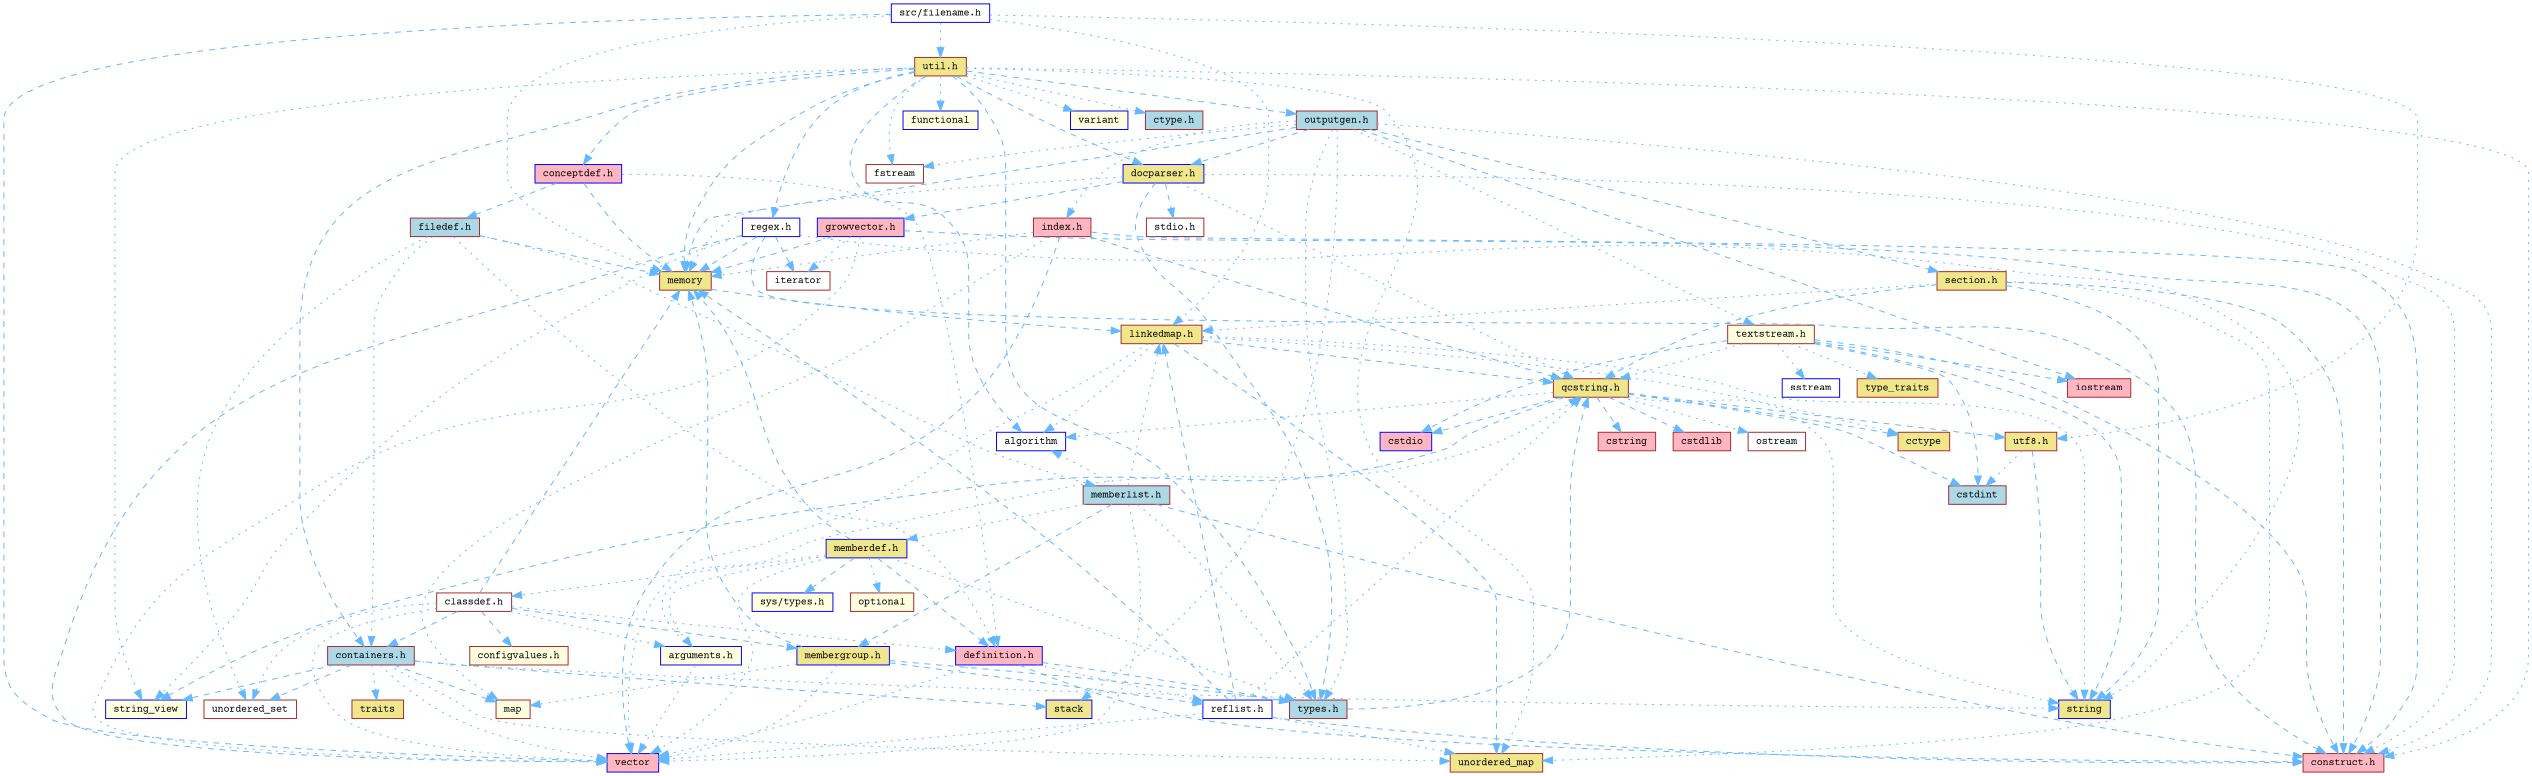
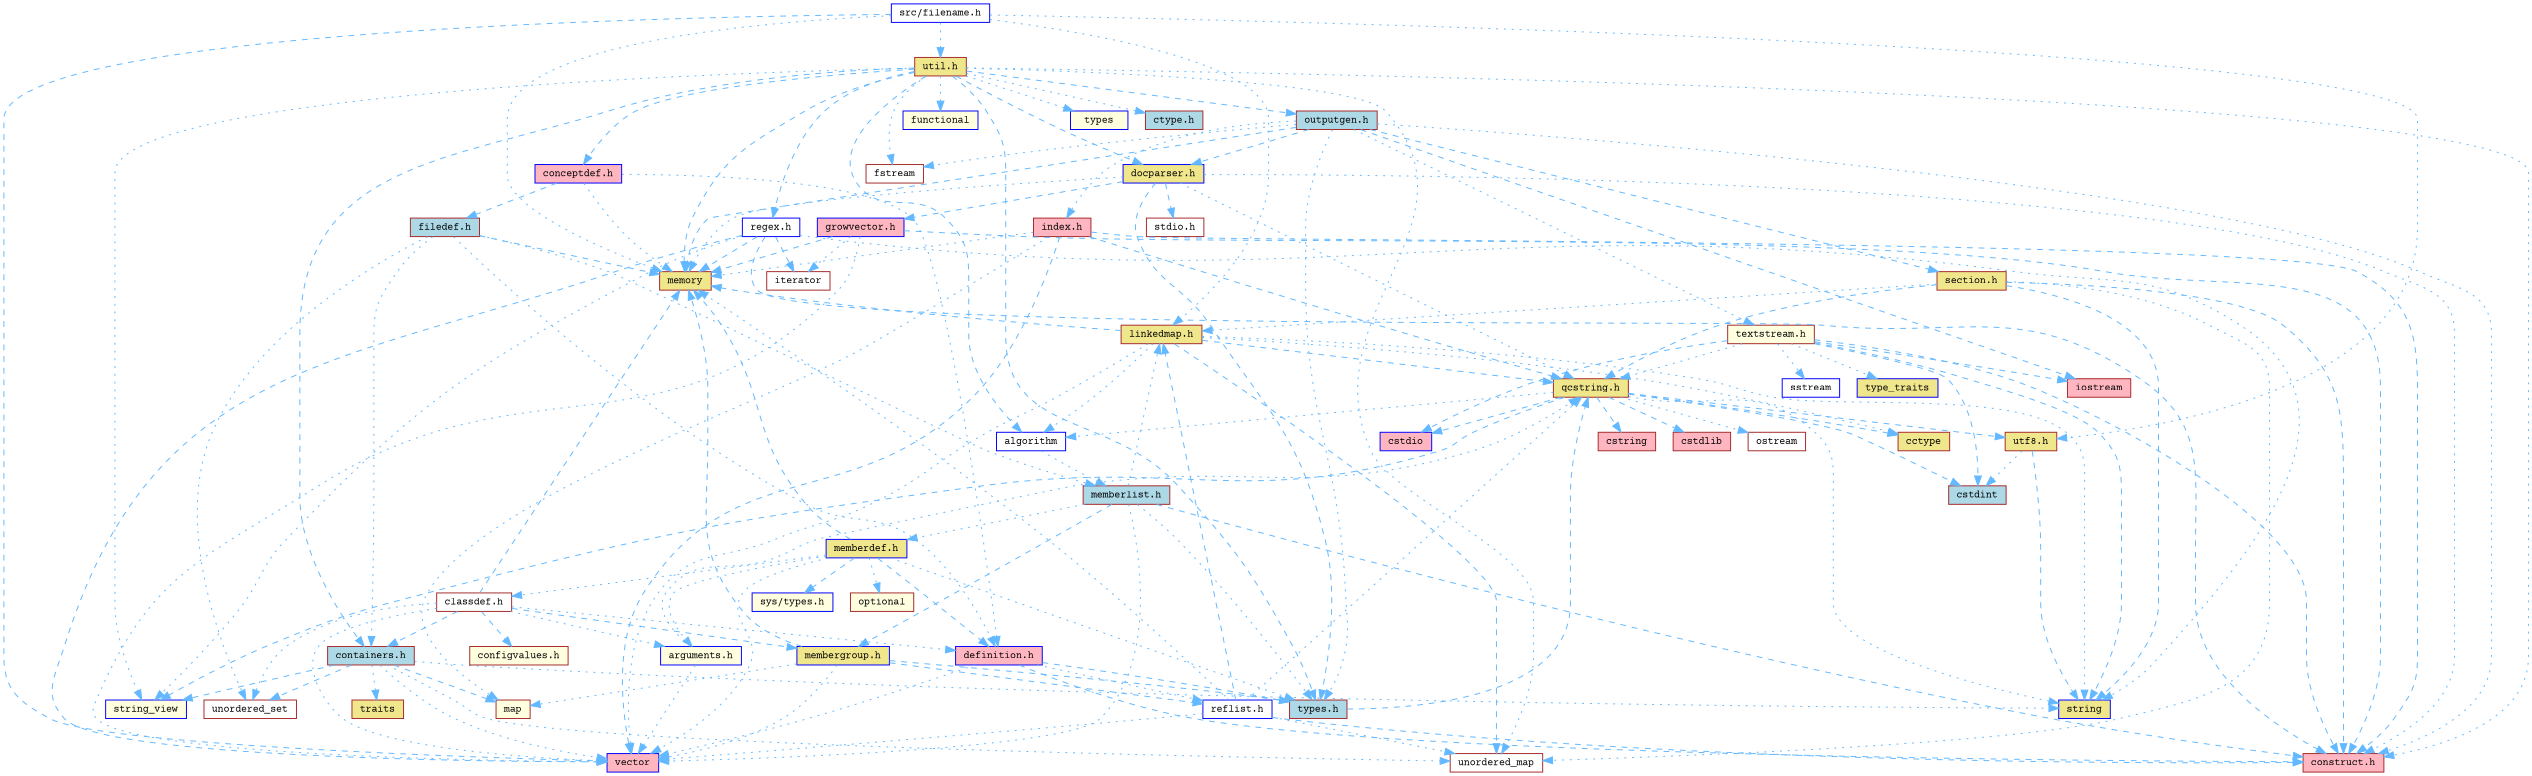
node "variant": label "variant" -> "types"
edge "conceptdef.h" -> "memory": style dashed -> dotted
edge "memory" -> "linkedmap.h": reversed
node "type_traits": color brown -> blue
edge "memberlist.h" -> "algorithm": reversed
edge "reflist.h" -> "memory": style dashed -> dotted
node "stack": removed
node "unordered_map": fillcolor khaki -> white
